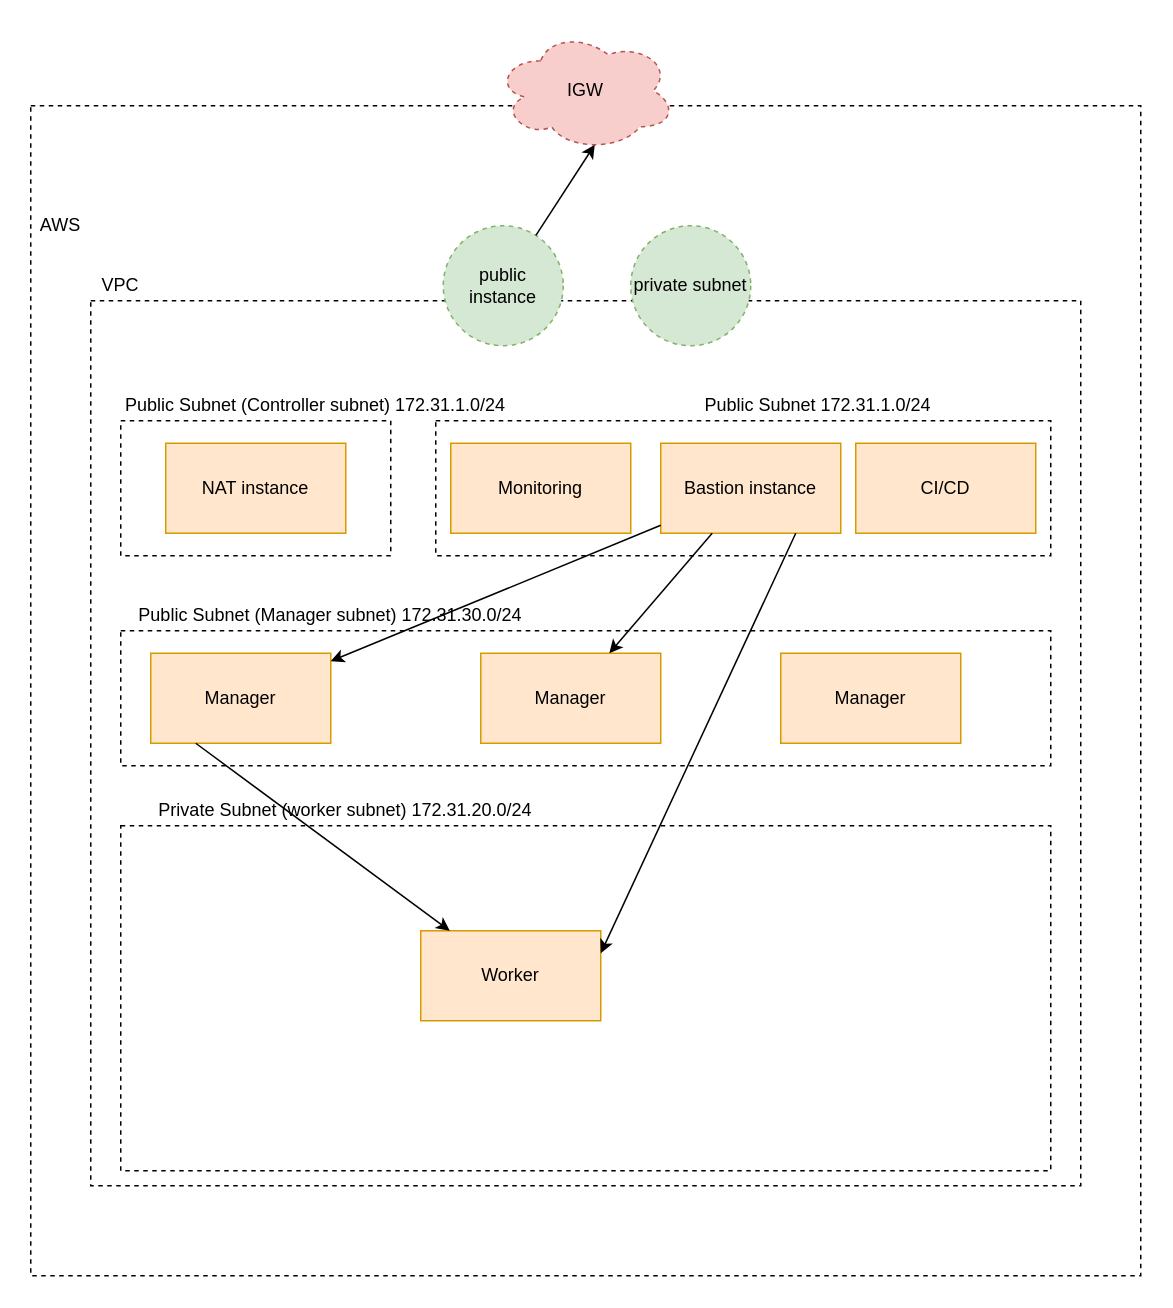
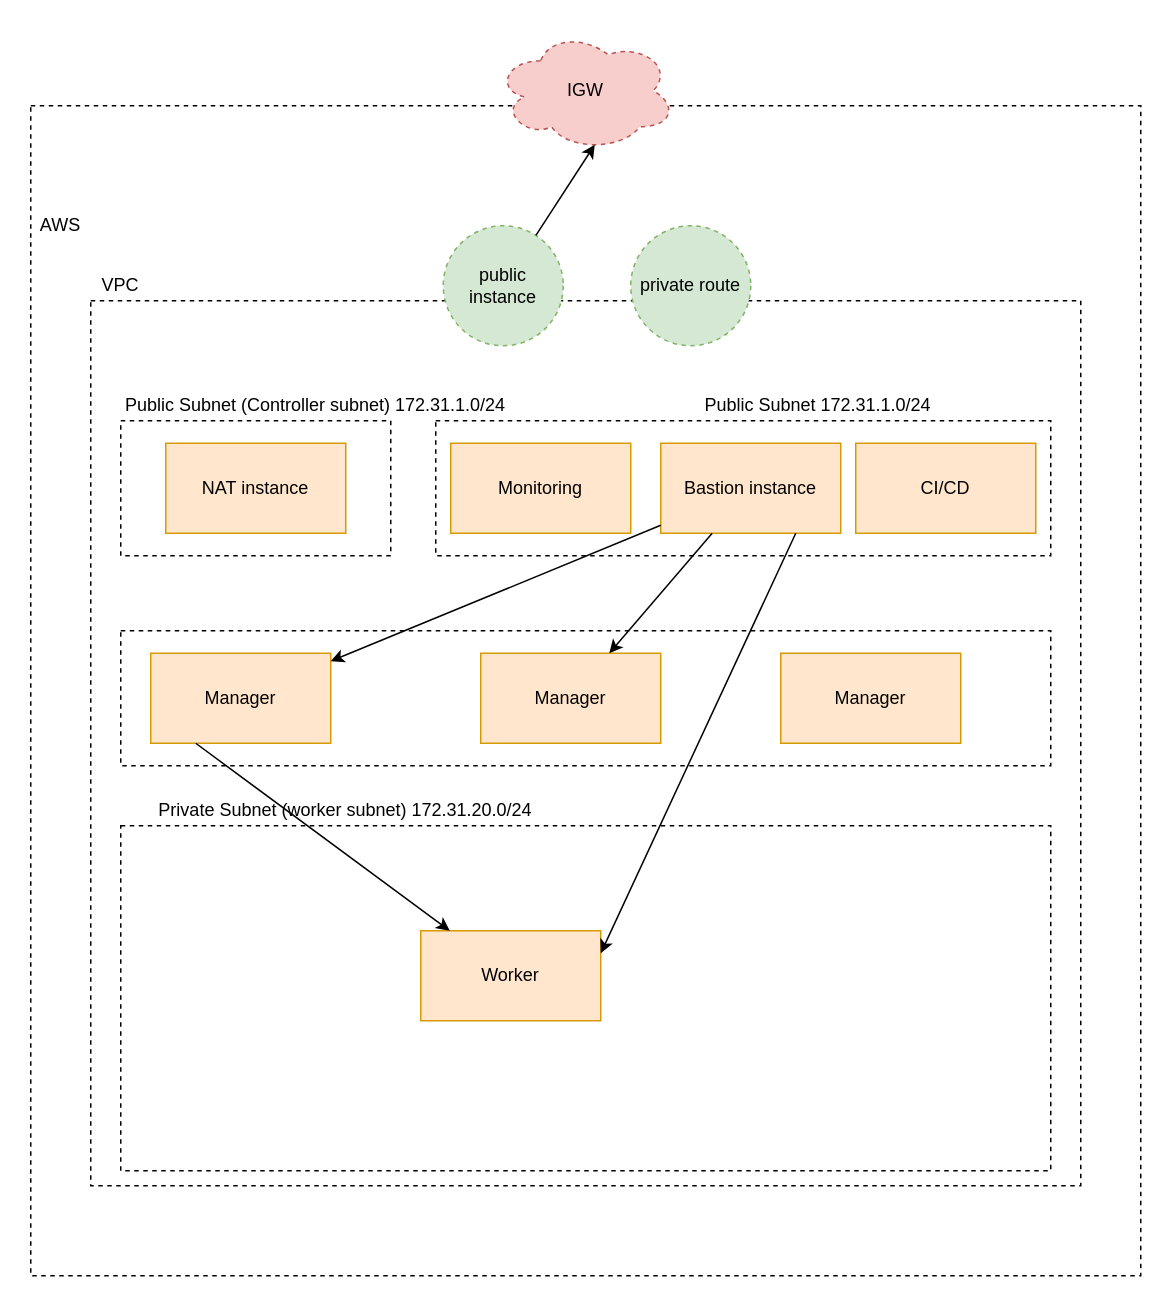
node "private subnet": label "private subnet" -> "private route"
node "Public Subnet (Manager subnet) 172.31.30.0/24": removed
